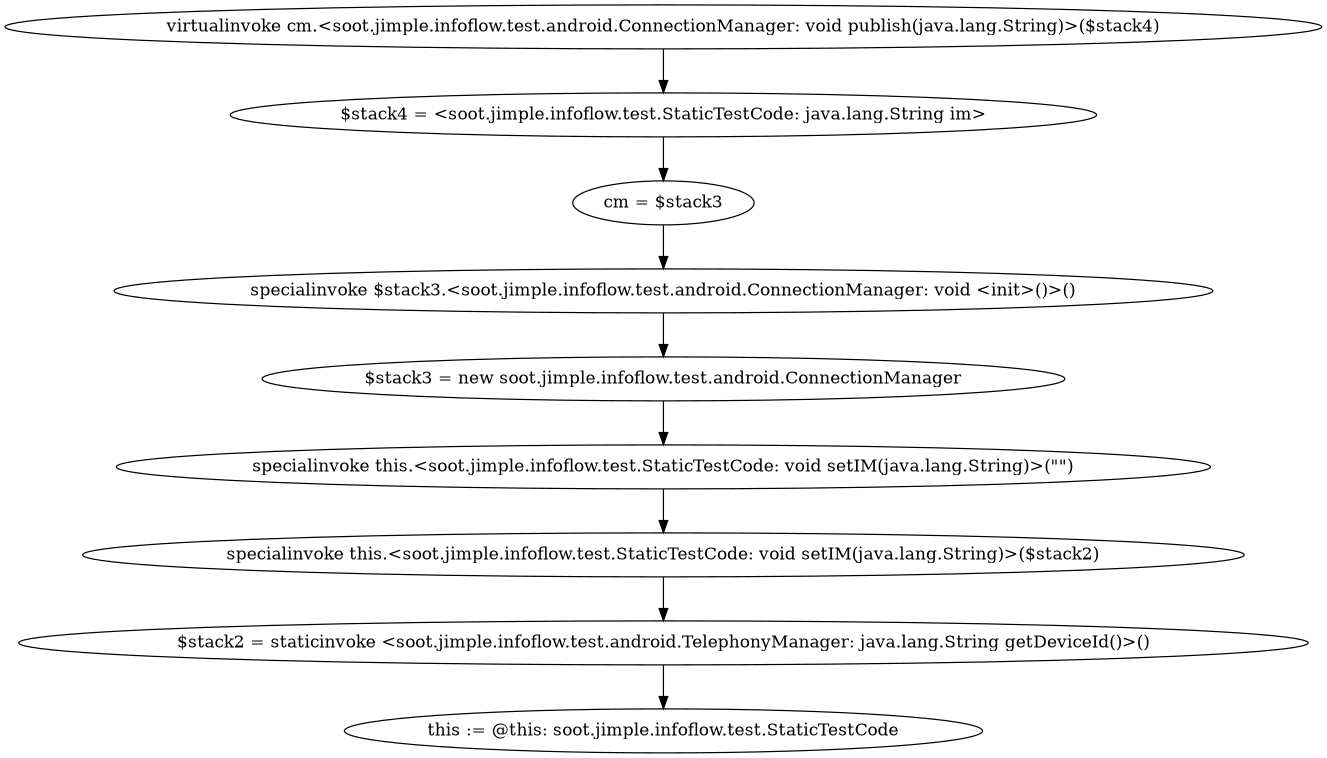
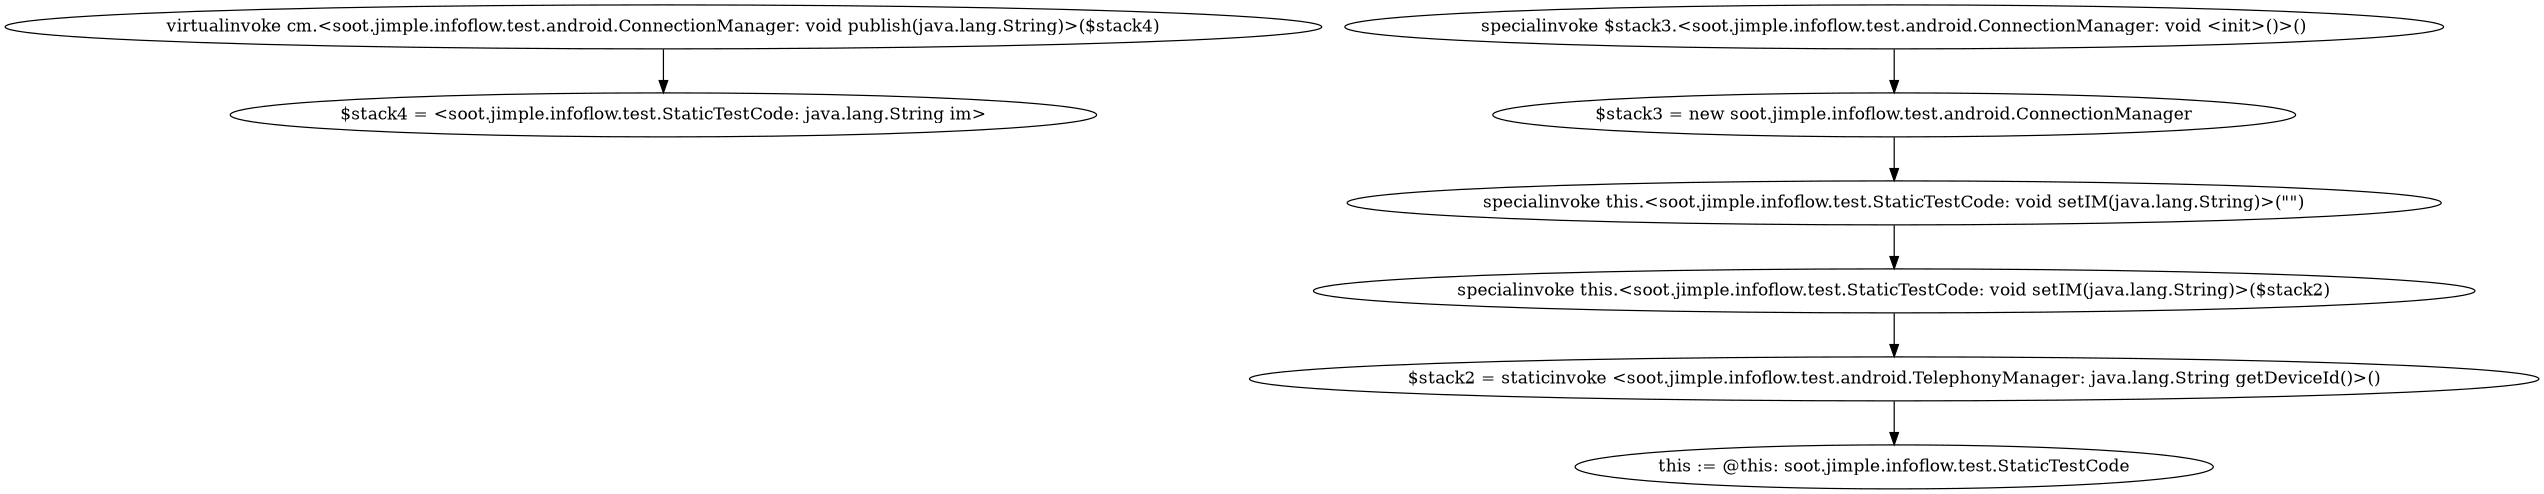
node "cm = $stack3": removed
